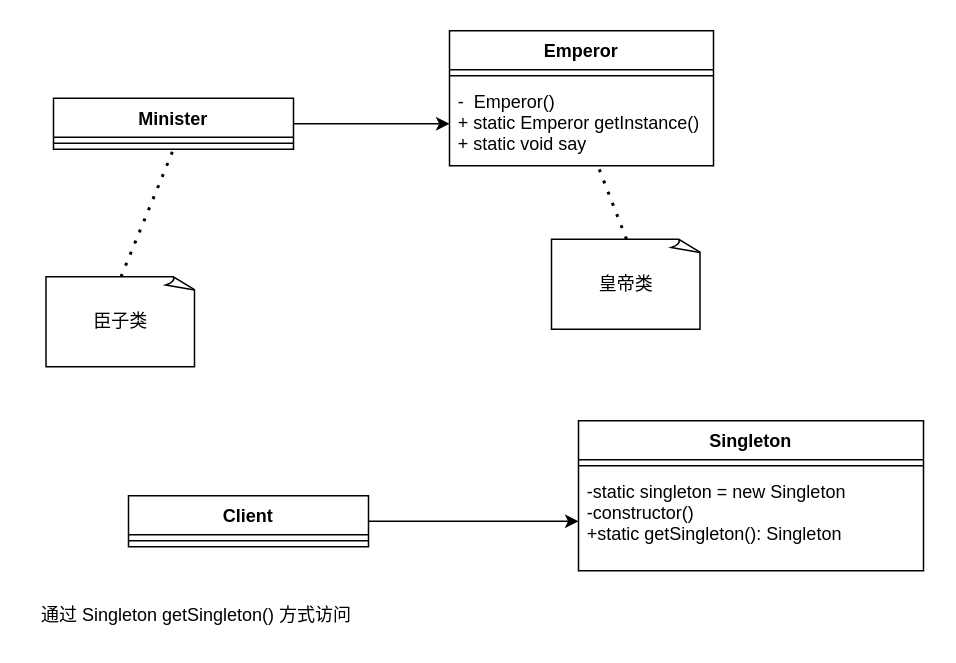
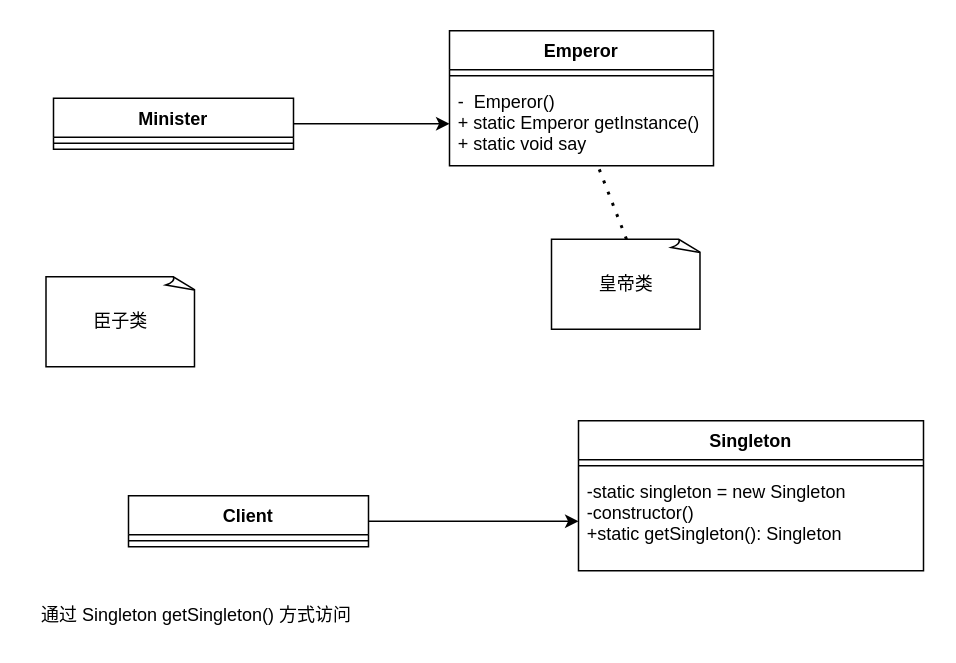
edge "Minister" -- "臣子类": removed
